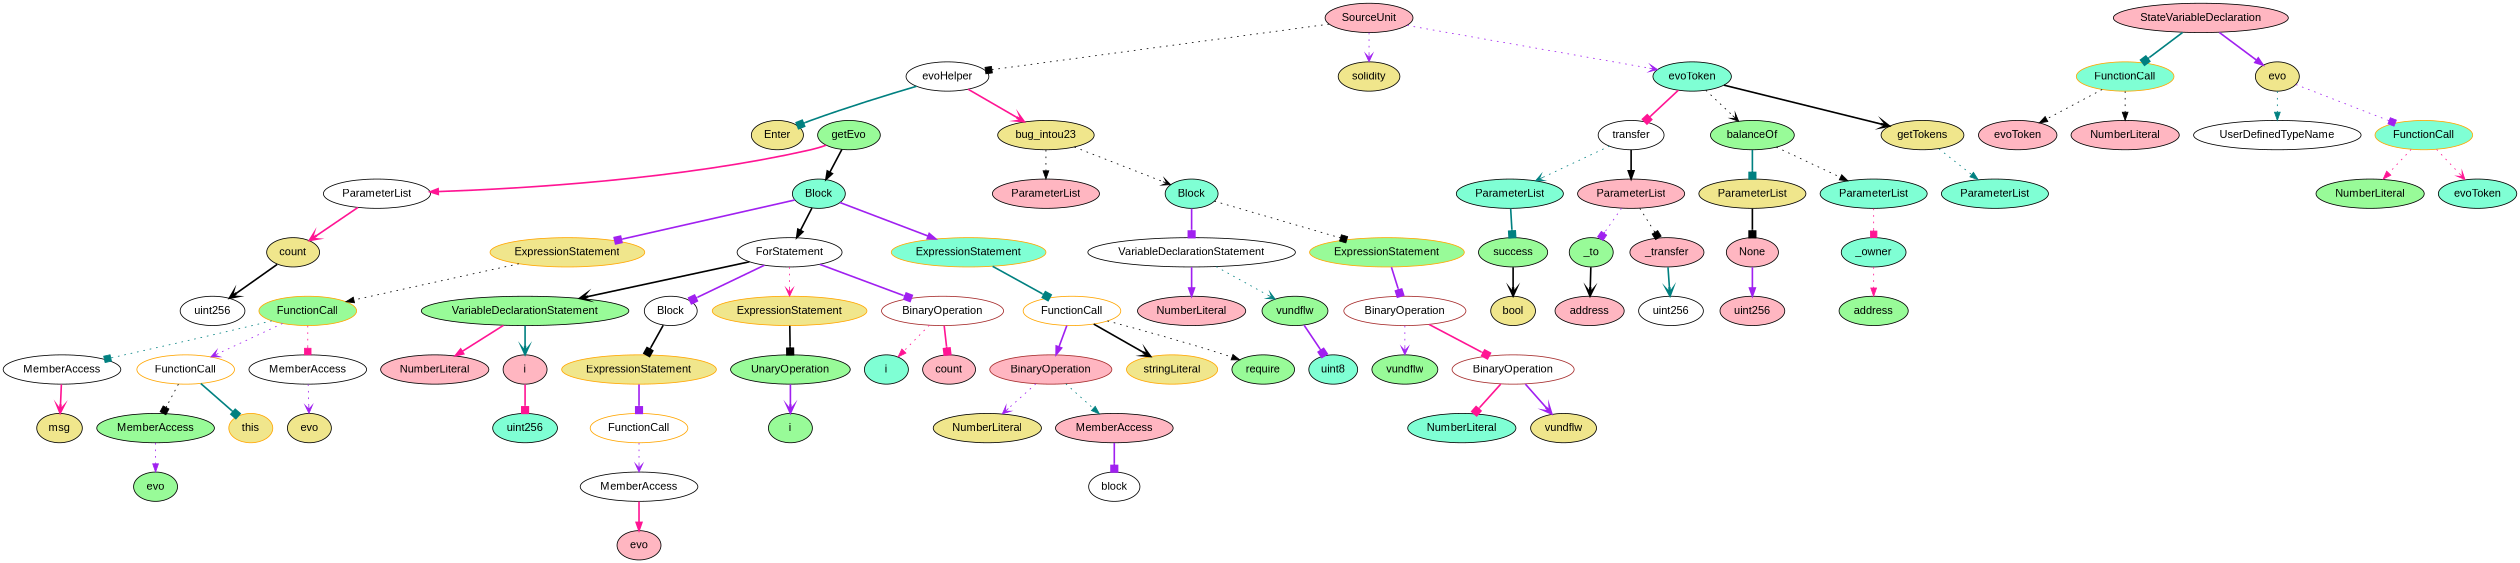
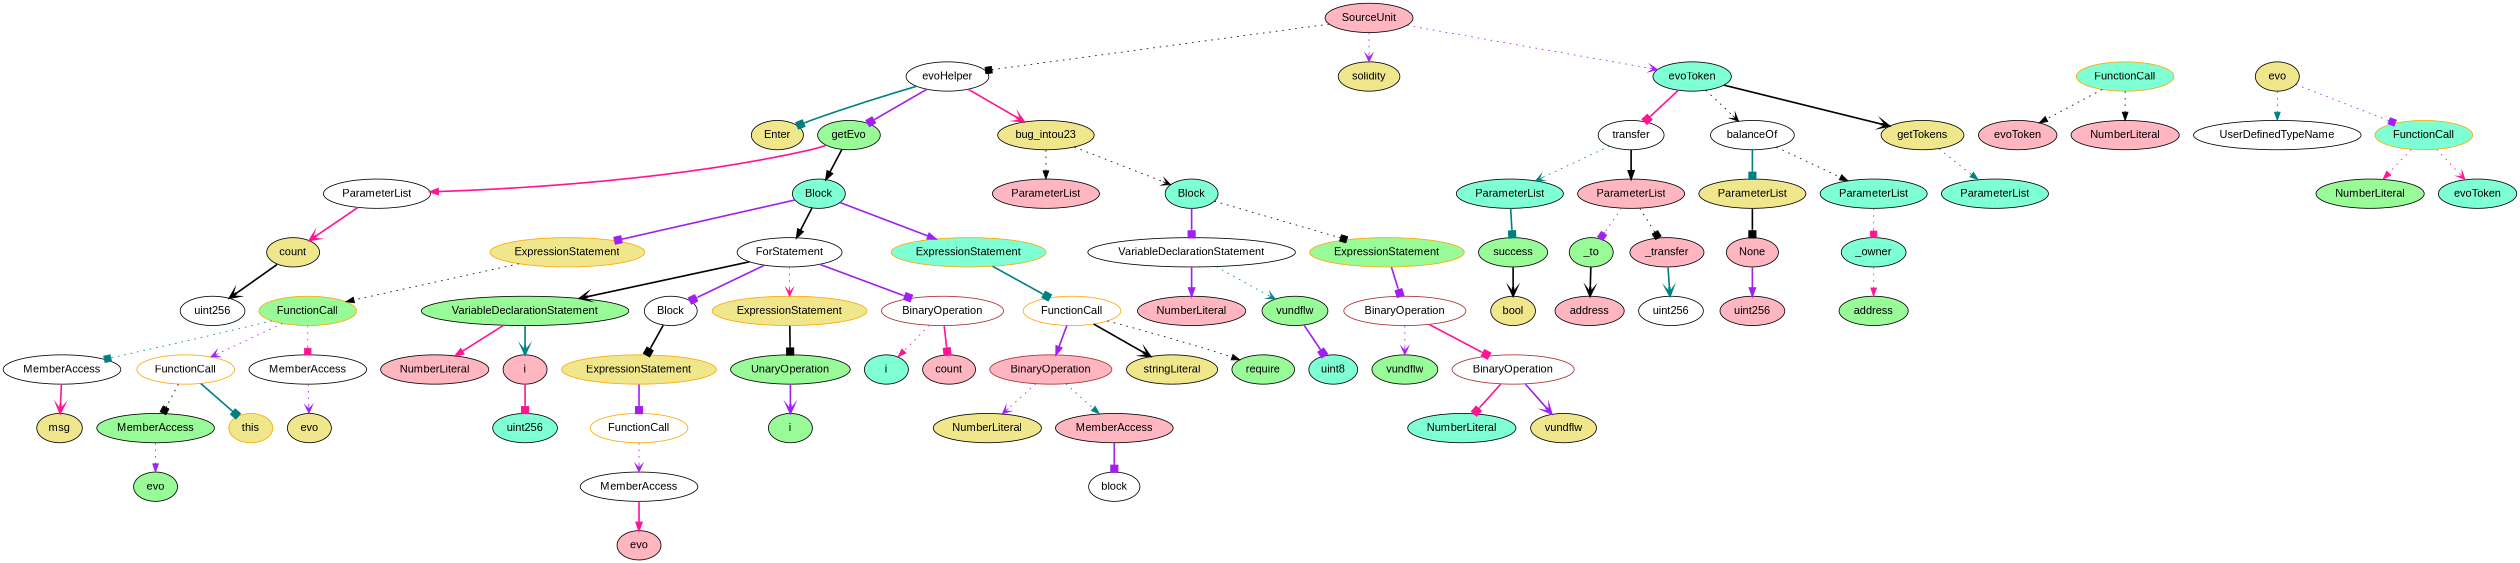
node "StateVariableDeclaration": removed
edge "evoHelper" -> "getEvo": added
node "balanceOf": fillcolor palegreen -> white
node "stringLiteral": color orange -> black
